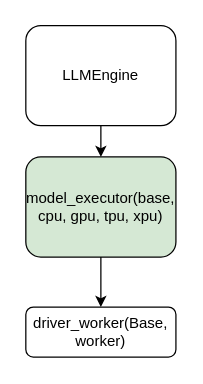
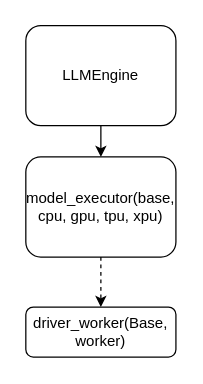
node "model_executor(base, cpu, gpu, tpu, xpu)": fillcolor #d5e8d4 -> #ffffff
edge "model_executor(base, cpu, gpu, tpu, xpu)" -> "driver_worker(Base, worker)": style solid -> dashed
